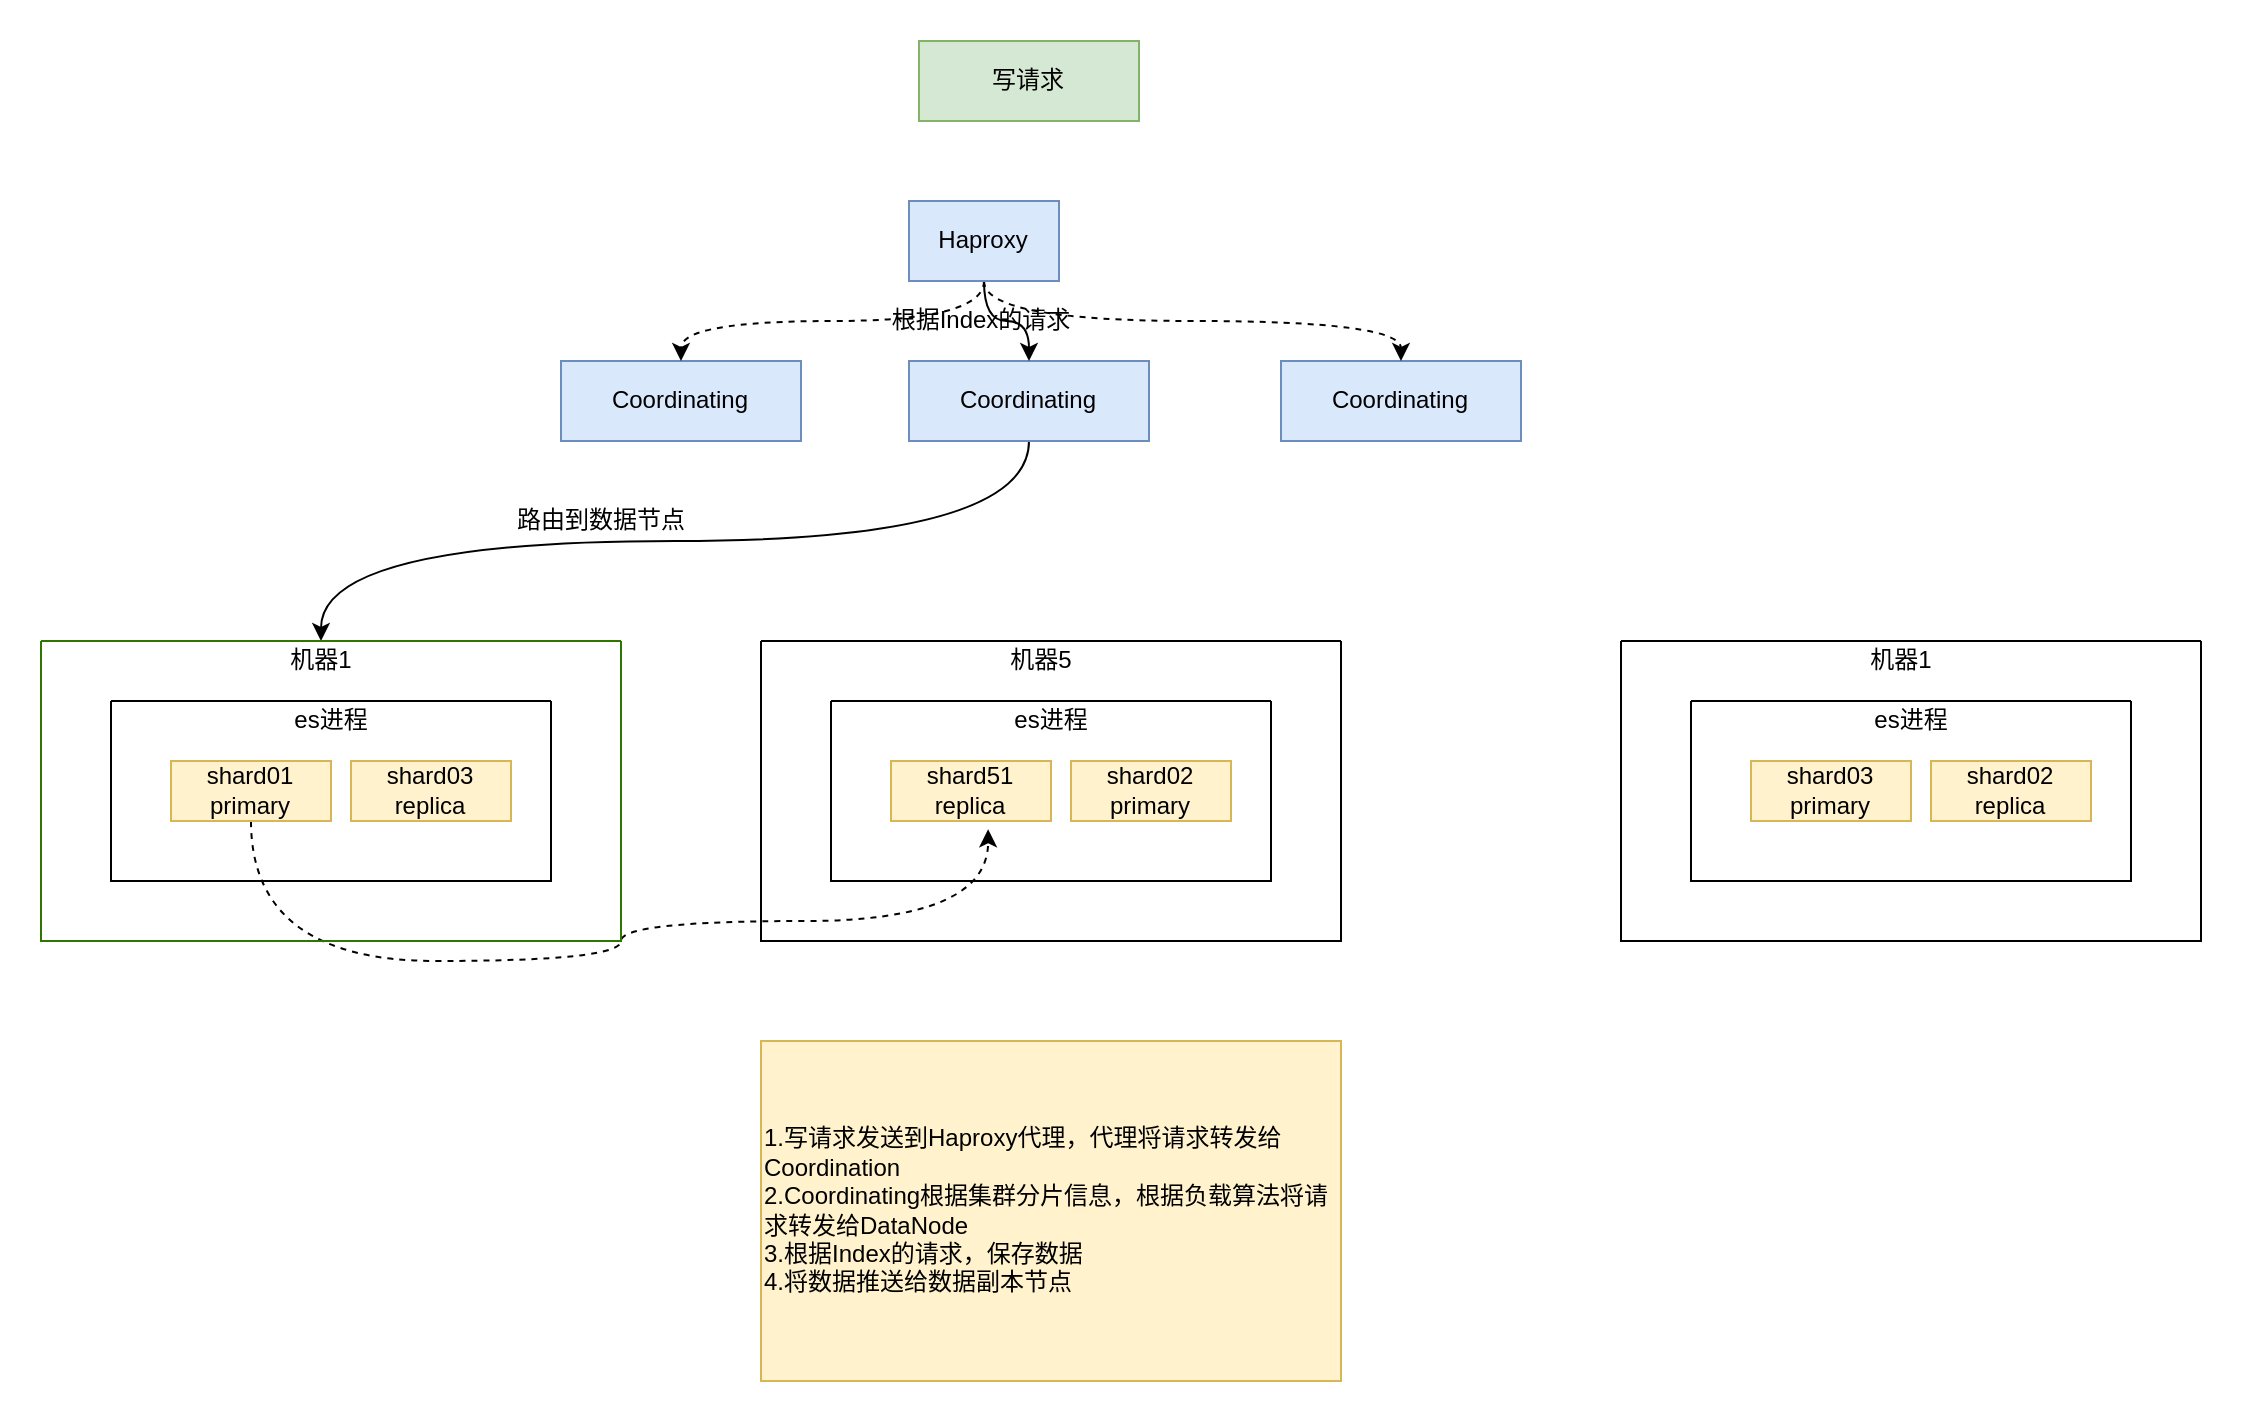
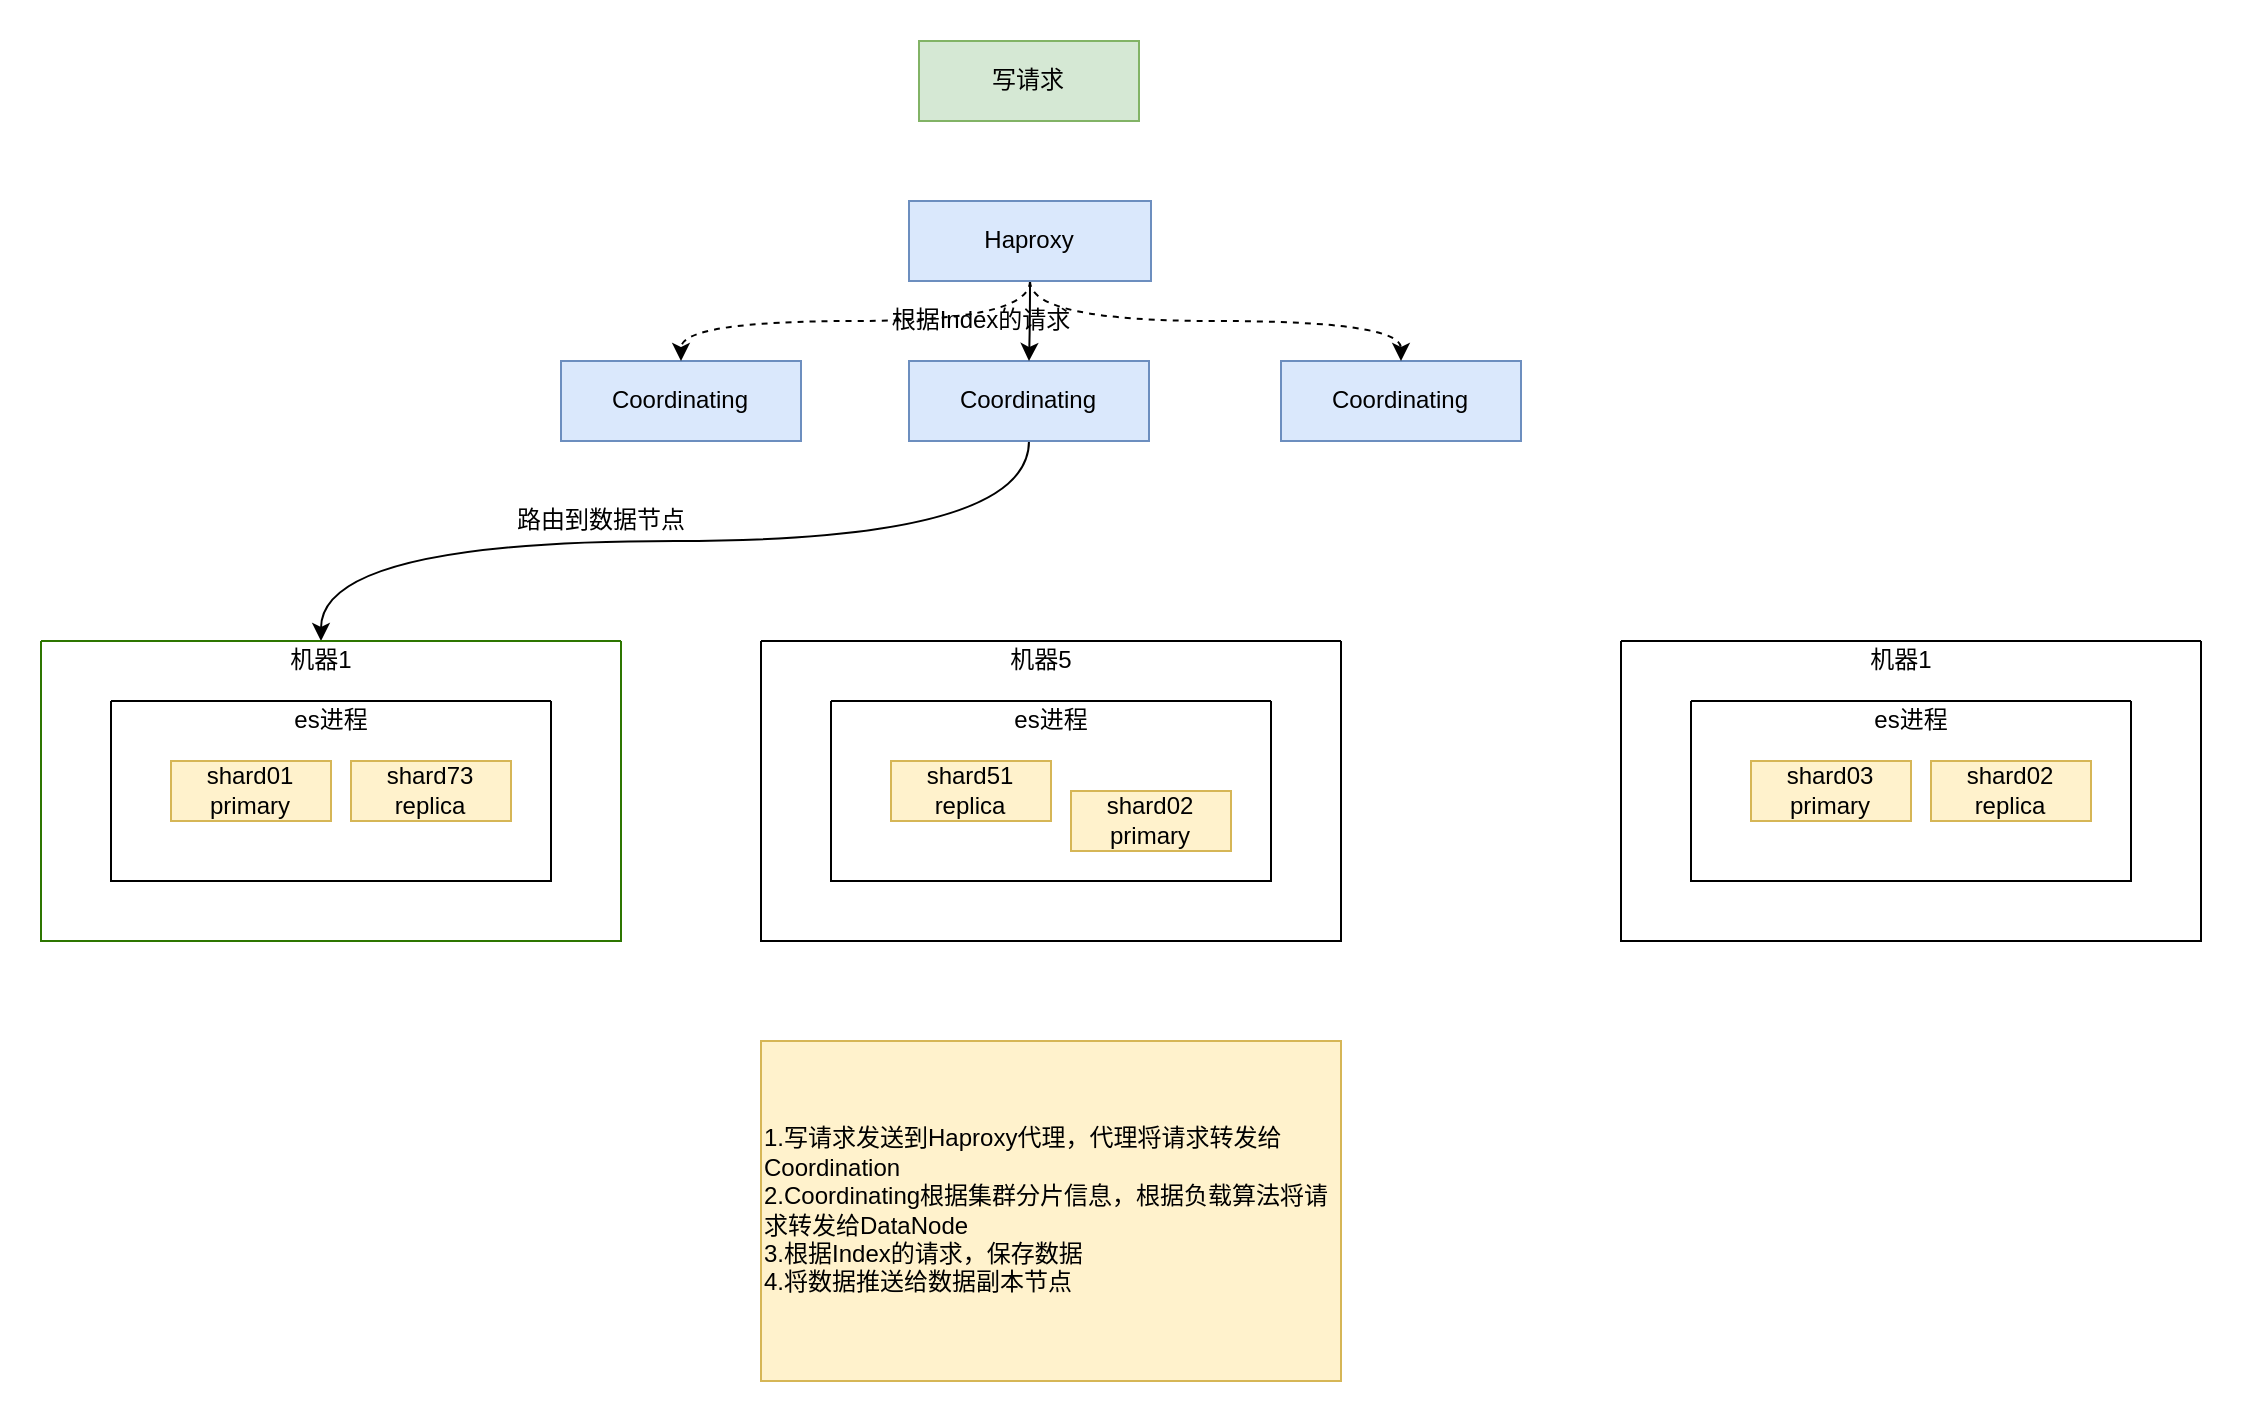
node "Haproxy": size 150x80 -> 242x80
node "shard03 replica": label "shard03 replica" -> "shard73 replica"
node "shard02 primary": moved (1151, 791) -> (1151, 821)
edge "shard01 primary" -> "shard51 replica": removed
